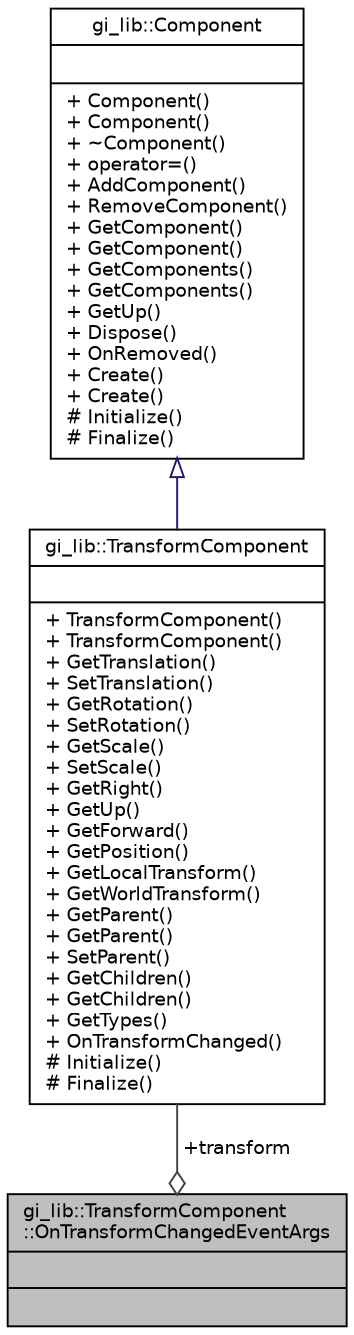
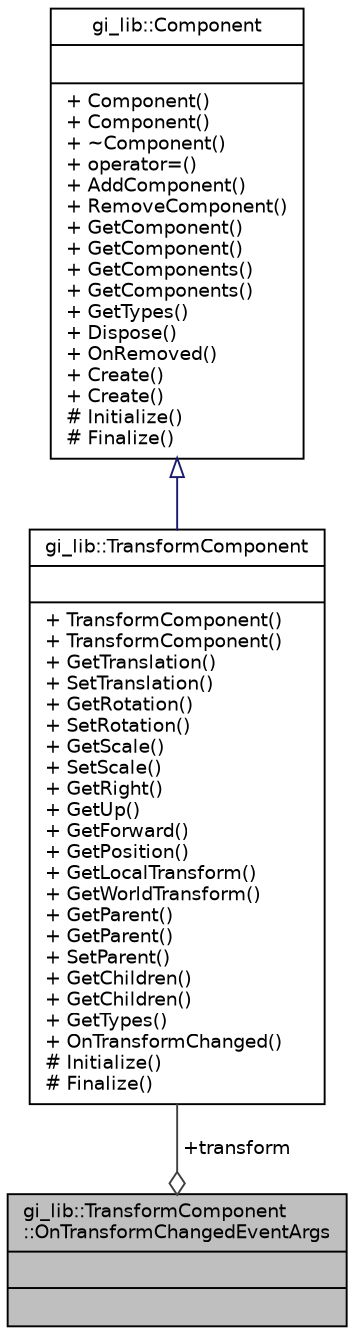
node "gi_lib::Component": text "+ GetUp()" -> "+ GetTypes()"
